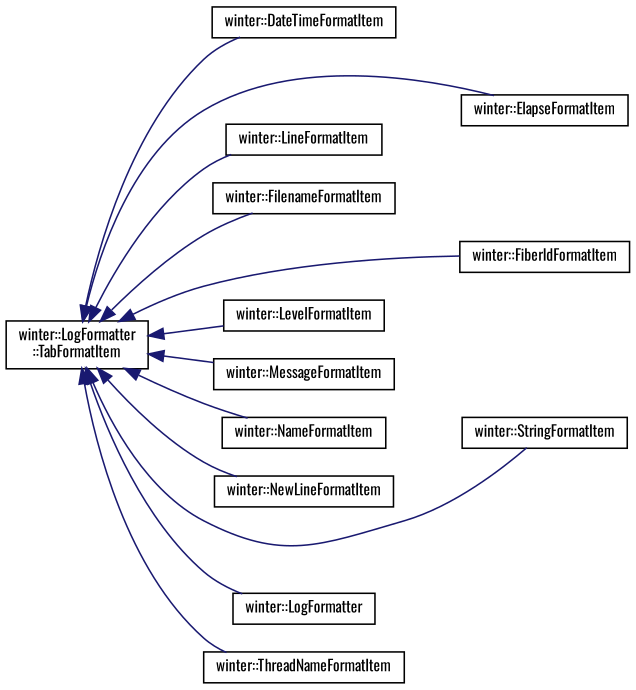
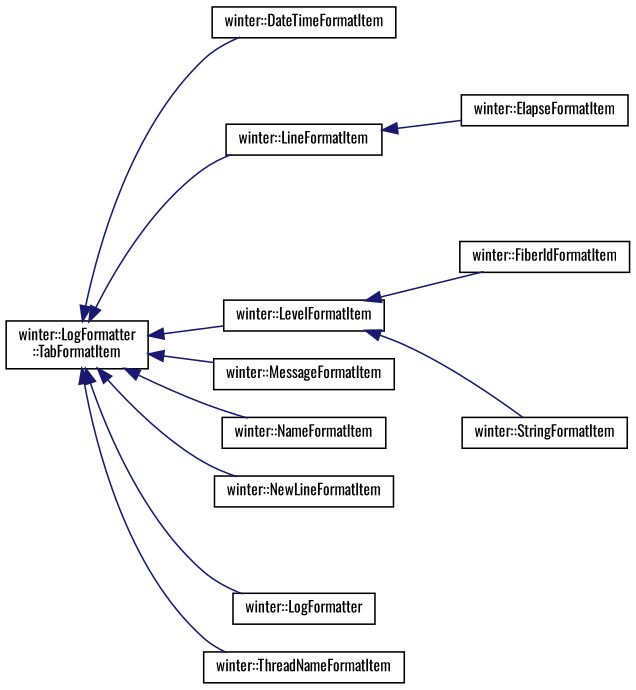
edge "winter::ElapseFormatItem" -> "winter::LogFormatter ::TabFormatItem": now "winter::ElapseFormatItem" -> "winter::LineFormatItem"
node "winter::FilenameFormatItem": removed
edge "winter::FiberIdFormatItem" -> "winter::LogFormatter ::TabFormatItem": now "winter::FiberIdFormatItem" -> "winter::LevelFormatItem"
edge "winter::StringFormatItem" -> "winter::LogFormatter ::TabFormatItem": now "winter::StringFormatItem" -> "winter::LevelFormatItem"
